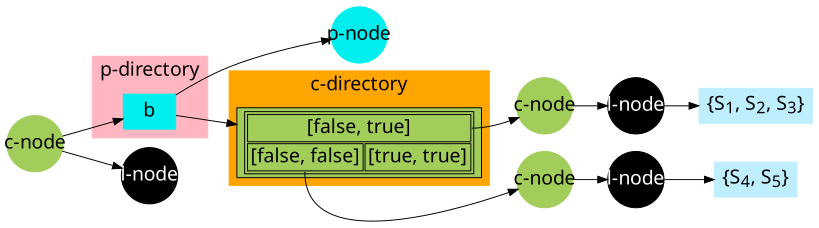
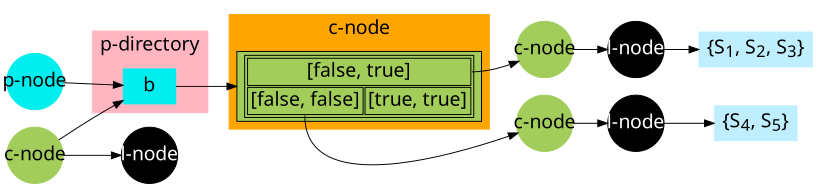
edge "b" -> "p-node": reversed
cluster "c-directory": label "c-directory" -> "c-node"
